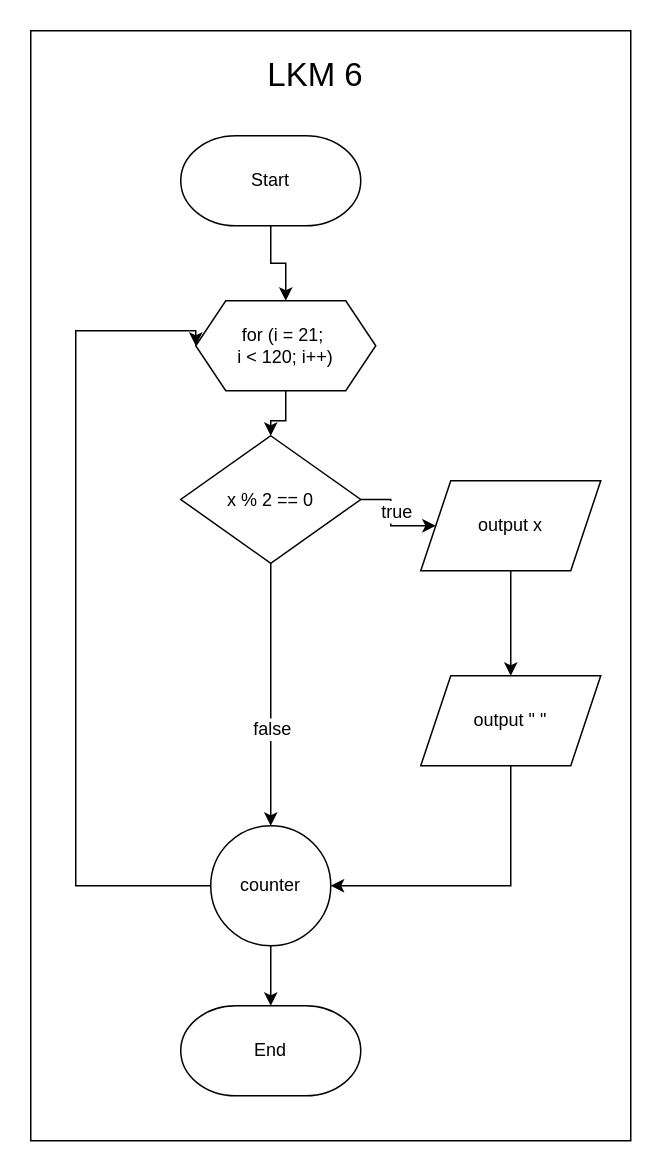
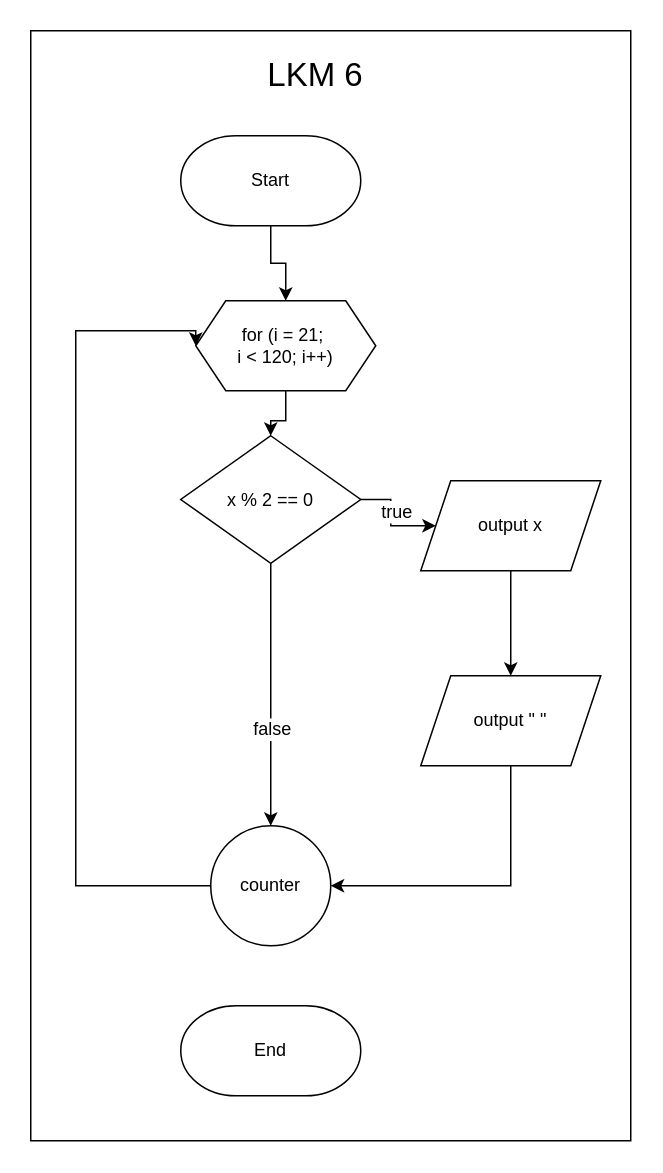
edge "counter" -> "End": removed
